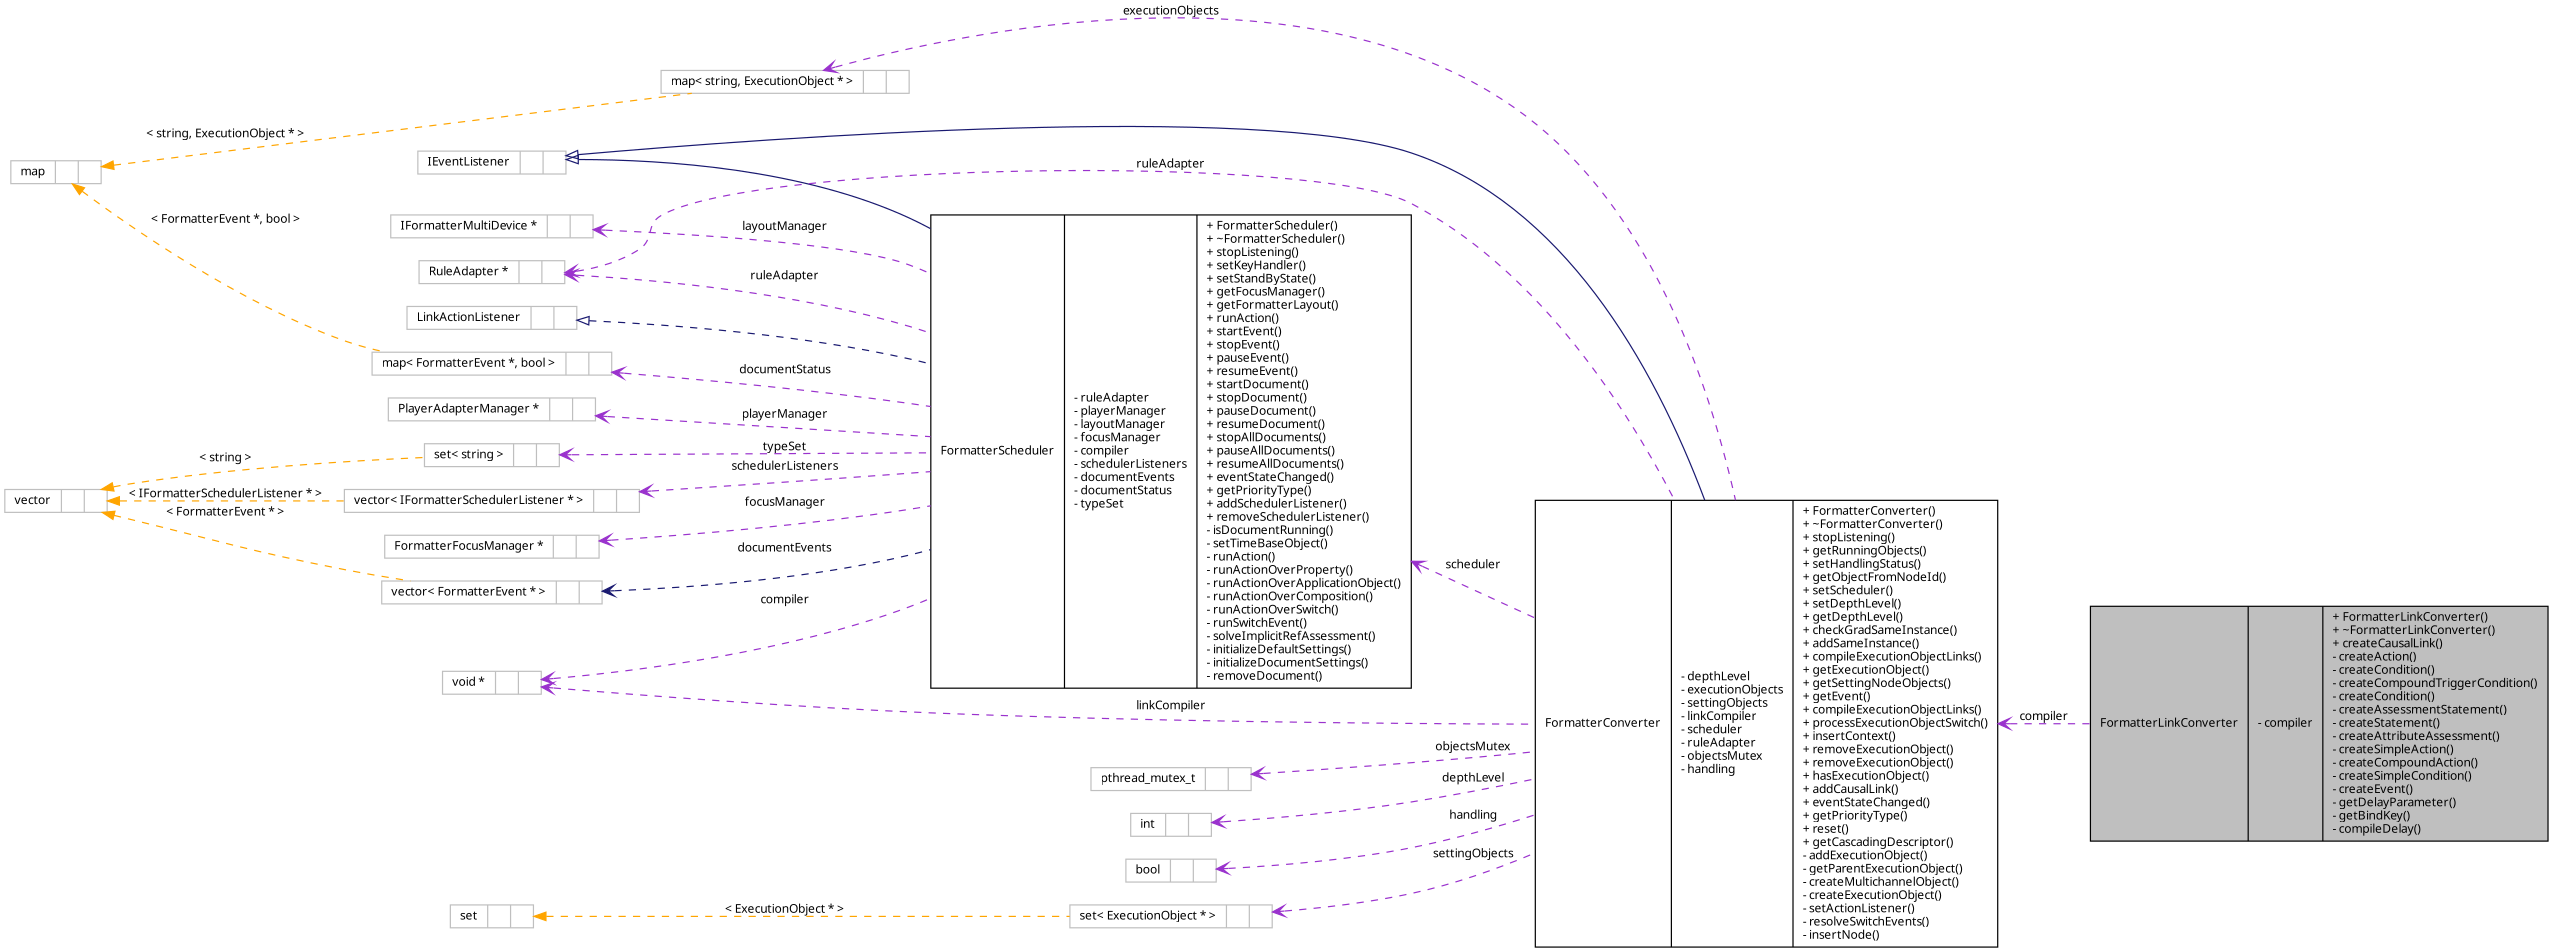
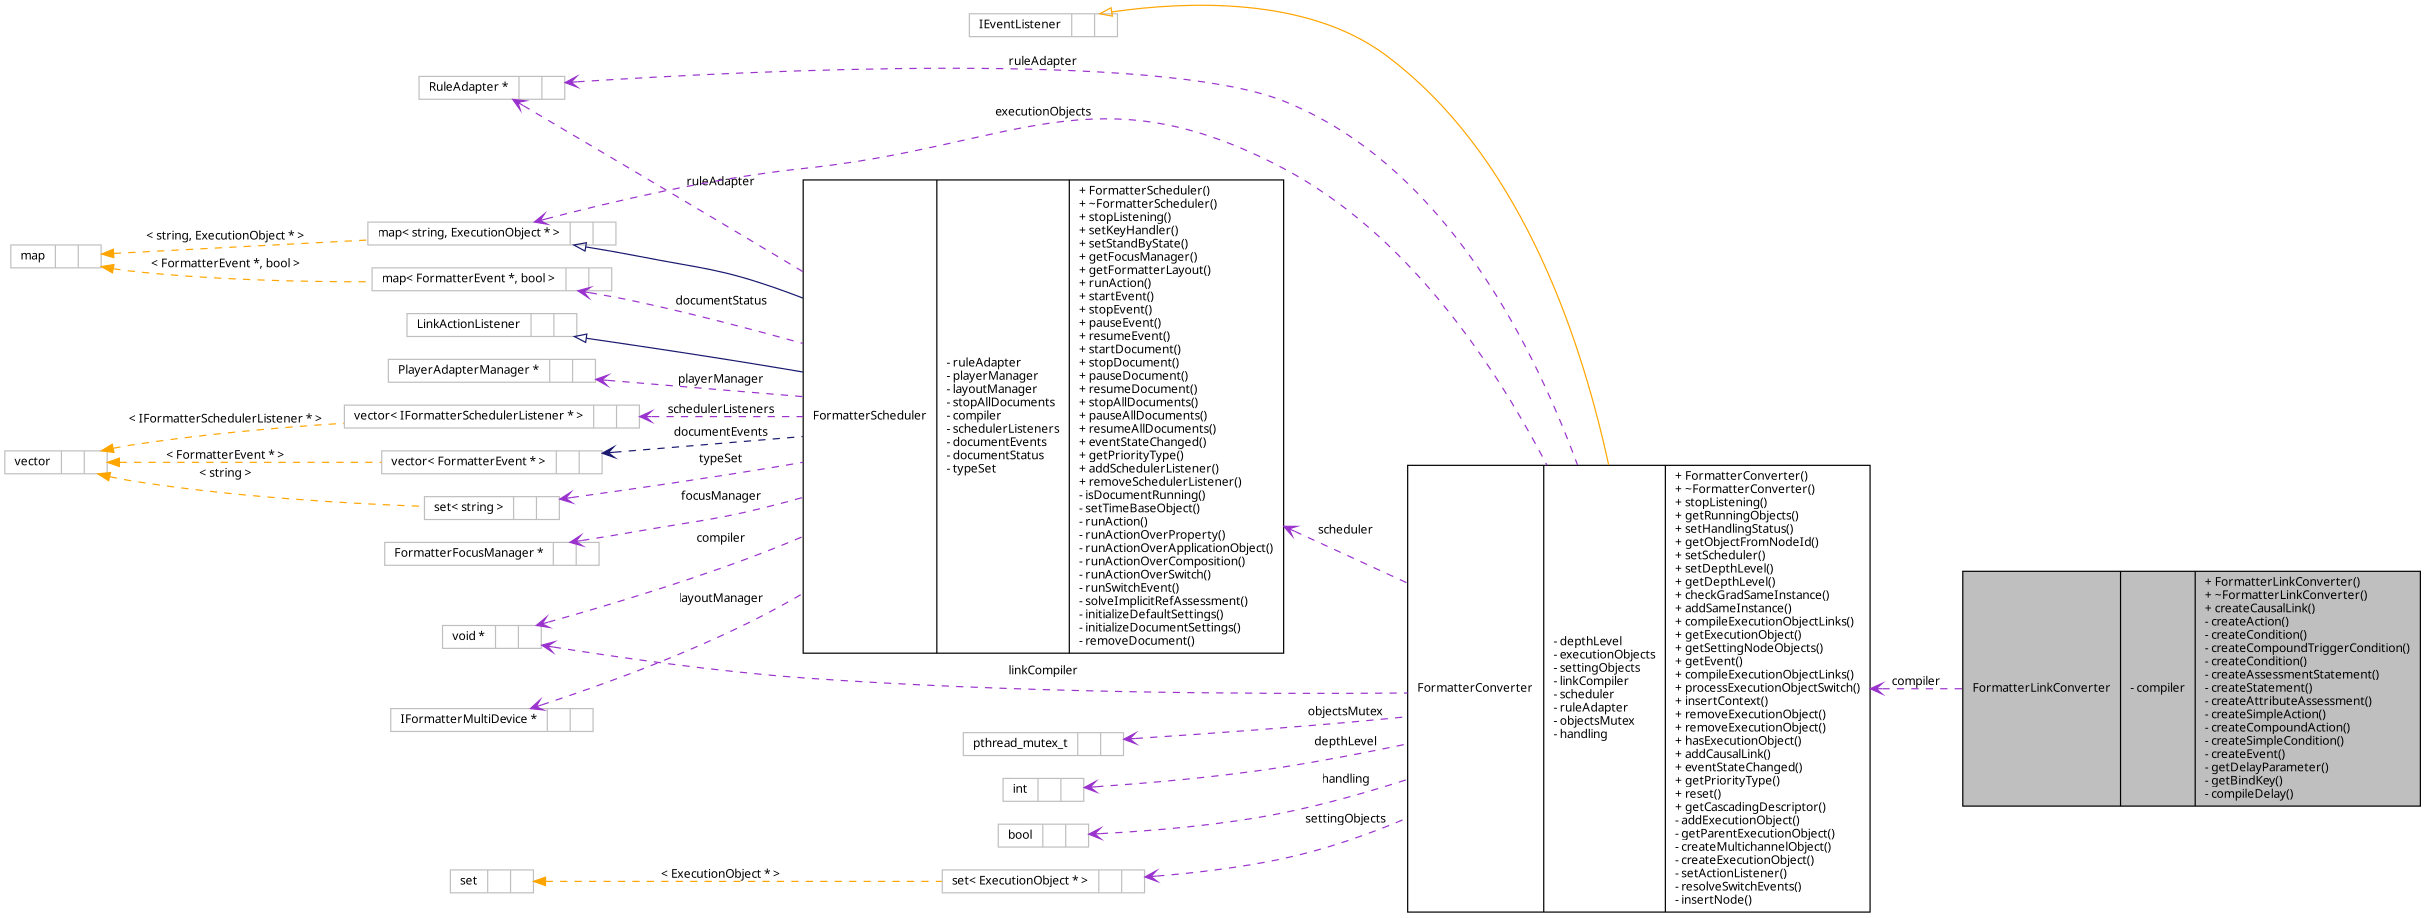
edge "FormatterConverter" -> "IEventListener": color midnightblue -> orange
edge "FormatterScheduler" -> "IEventListener": now "FormatterScheduler" -> "map< string, ExecutionObject * >"
edge "FormatterScheduler" -> "LinkActionListener": style dashed -> solid
node "FormatterScheduler": text "- focusManager" -> "- stopAllDocuments"
